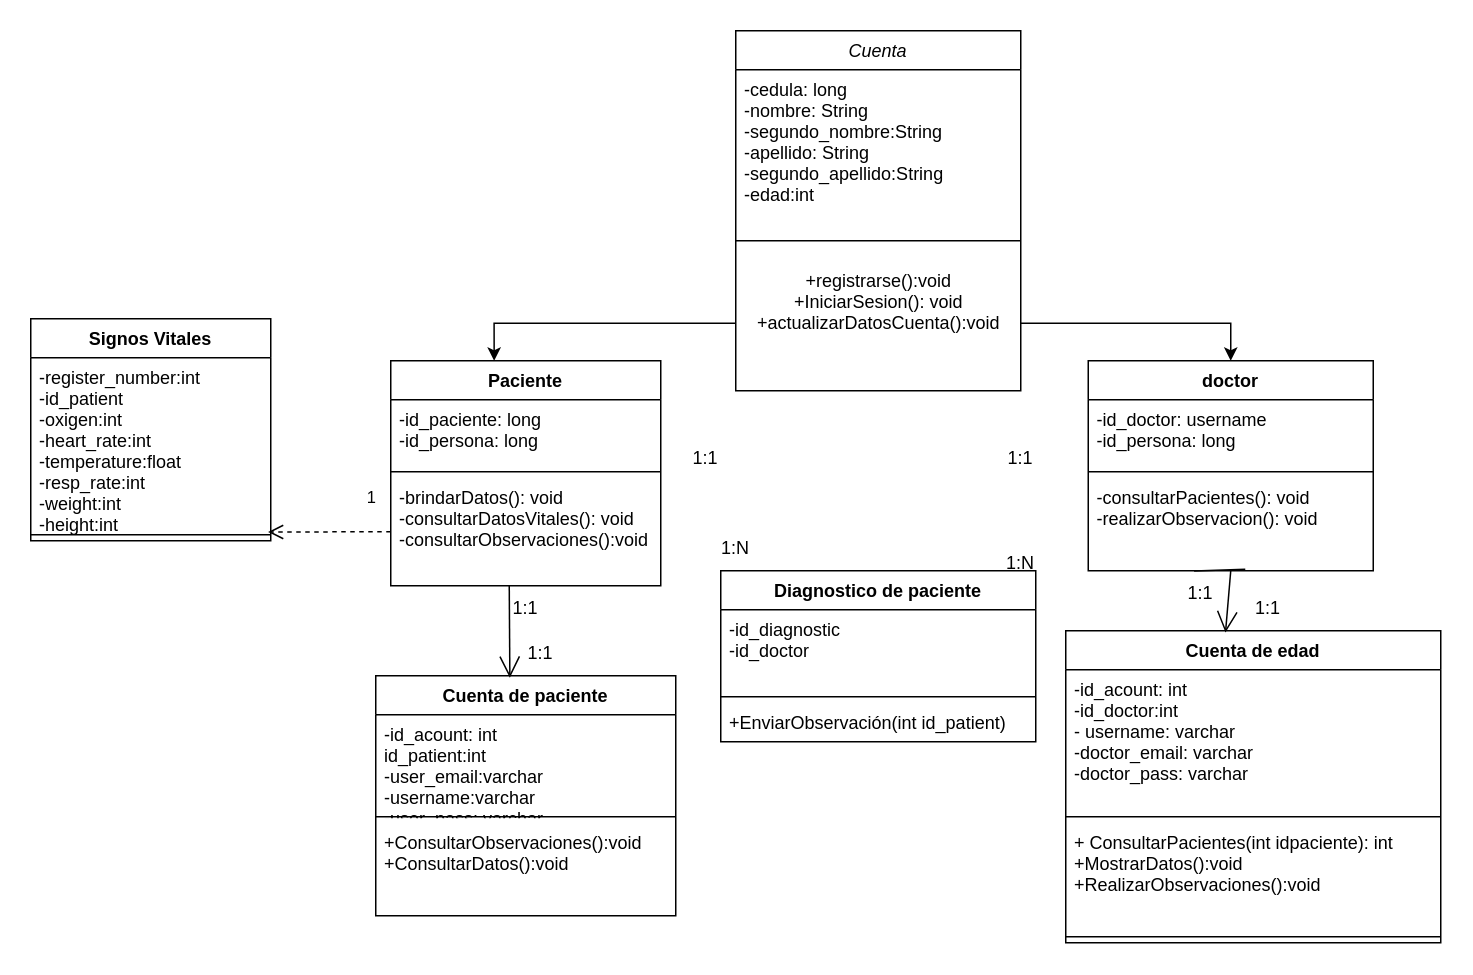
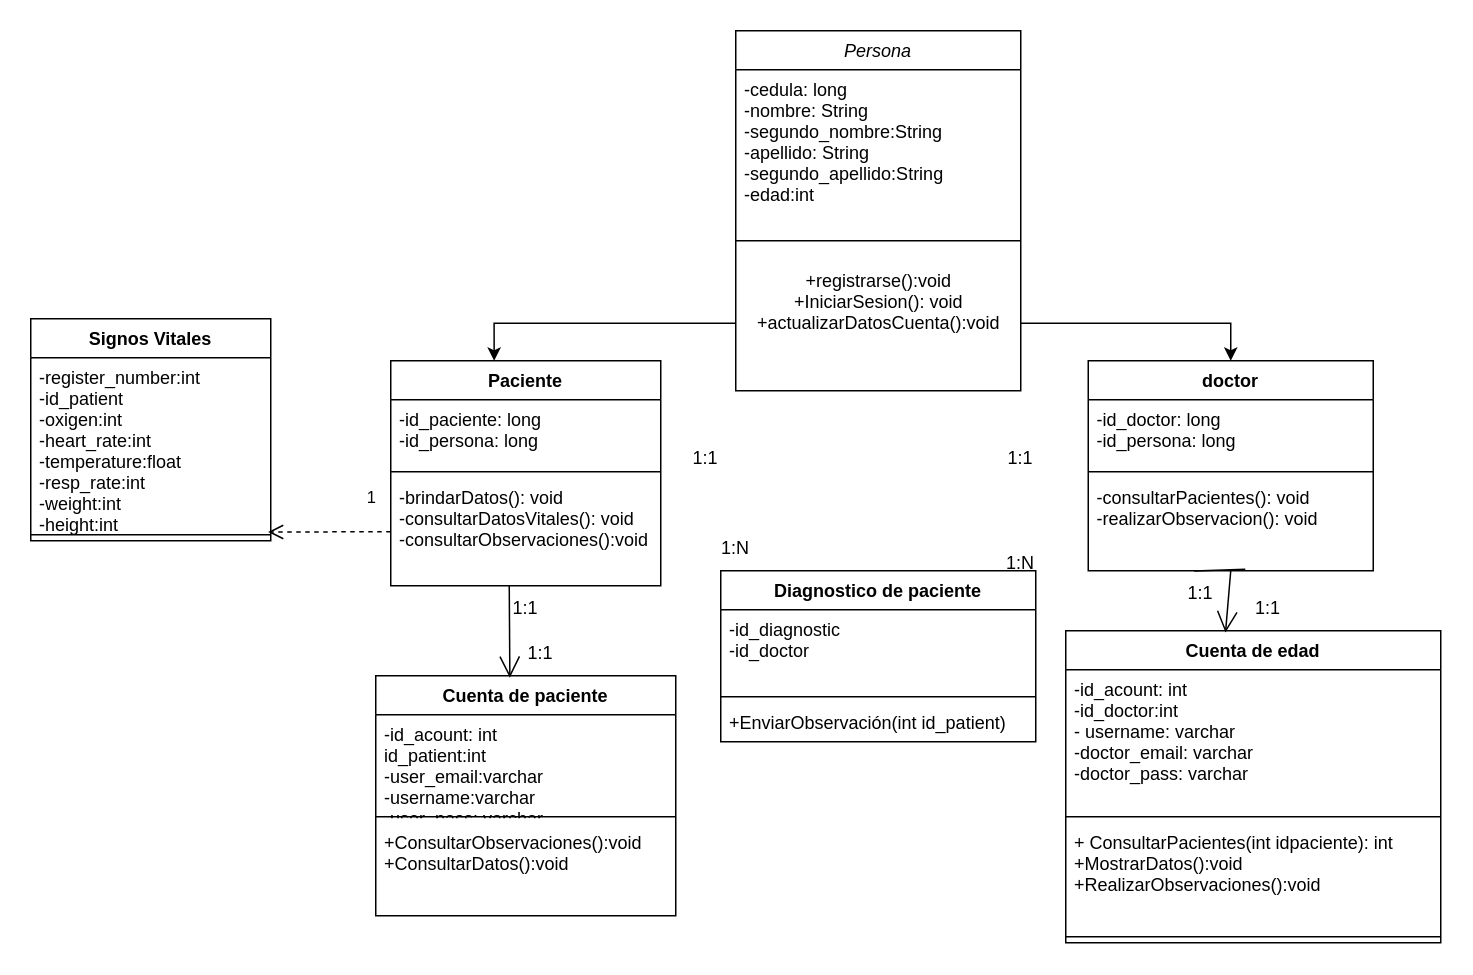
node "Cuenta": label "Cuenta" -> "Persona"
node "-id_doctor: username -id_persona: long": label "-id_doctor: username -id_persona: long" -> "-id_doctor: long -id_persona: long"
